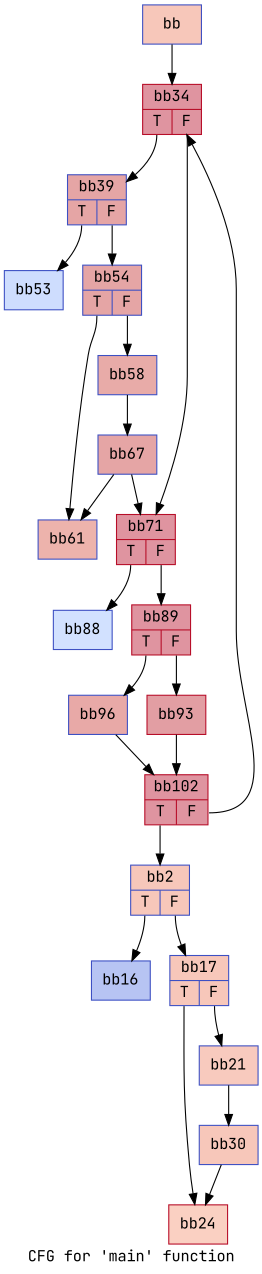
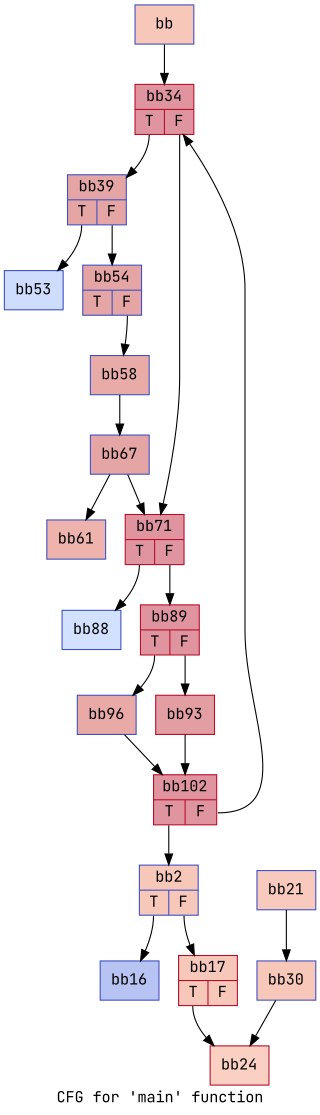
edge "bb54" -> "bb61": removed
node "bb17": color #3d50c3ff -> #b70d28ff
edge "bb17" -> "bb21": removed
